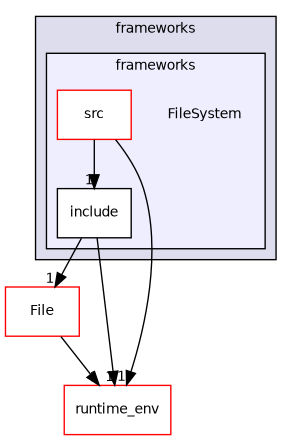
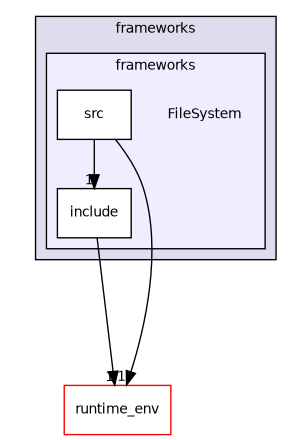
node "src": color red -> black
node "File": removed
